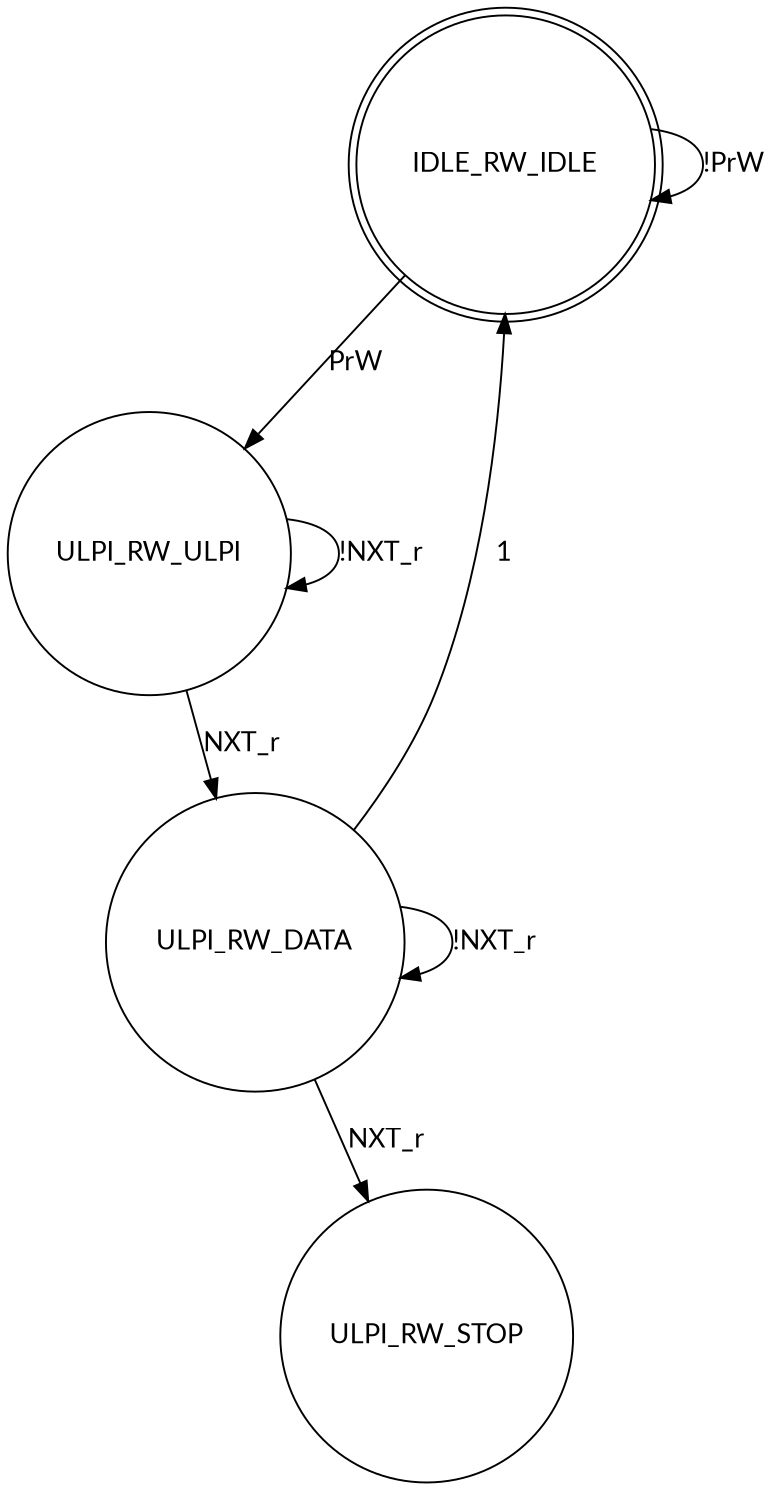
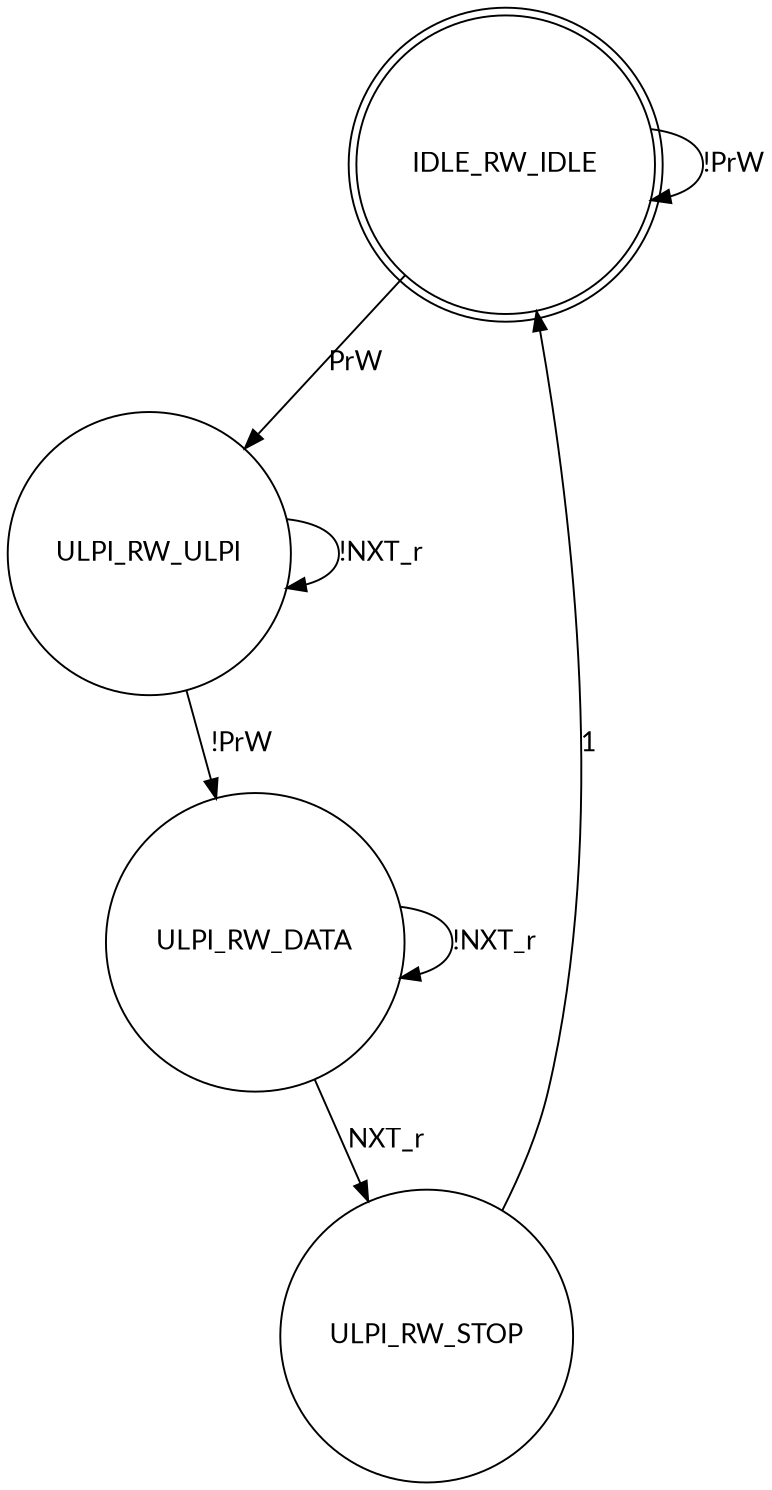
edge "ULPI_RW_DATA" -> "IDLE_RW_IDLE": now "ULPI_RW_STOP" -> "IDLE_RW_IDLE"
edge "ULPI_RW_ULPI" -> "ULPI_RW_DATA": label "NXT_r" -> "!PrW"
